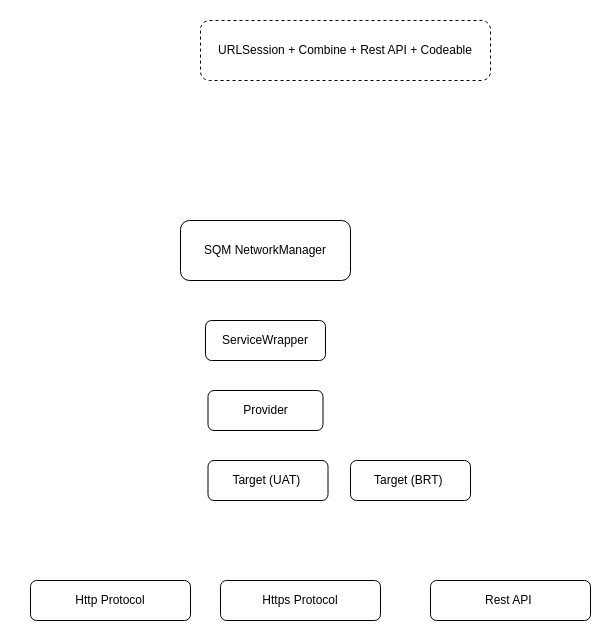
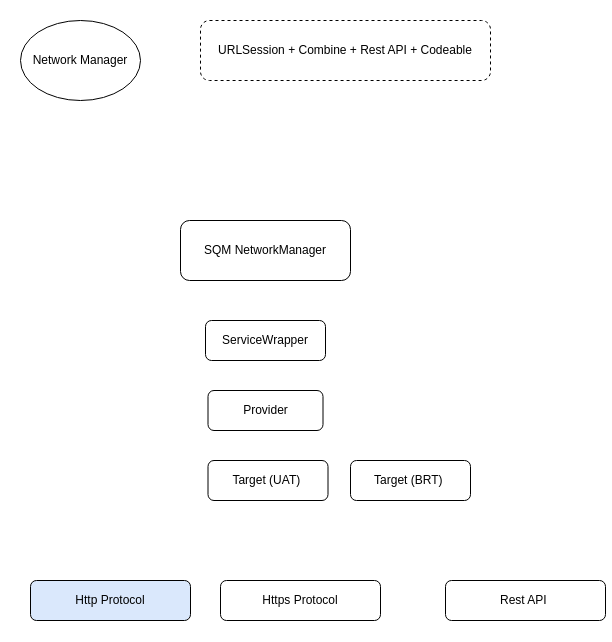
node "Network Manager": added
node "Http Protocol": fillcolor #ffffff -> #dae8fc
node "Rest API": moved (511, 601) -> (526, 601)
